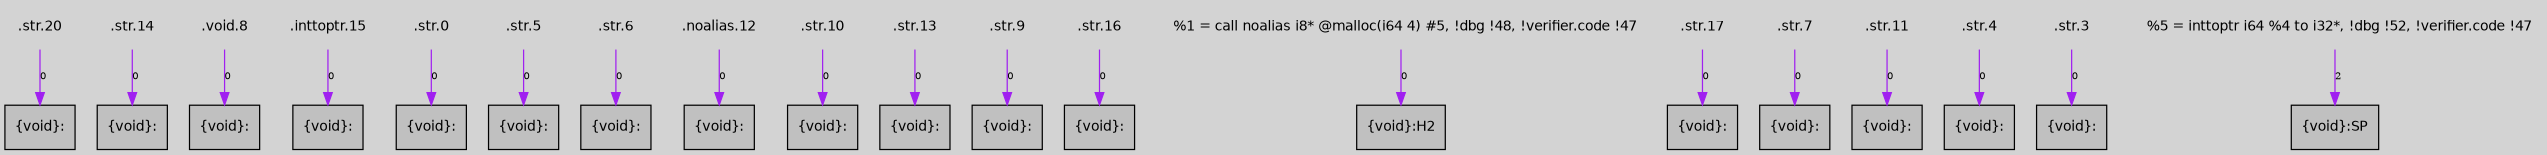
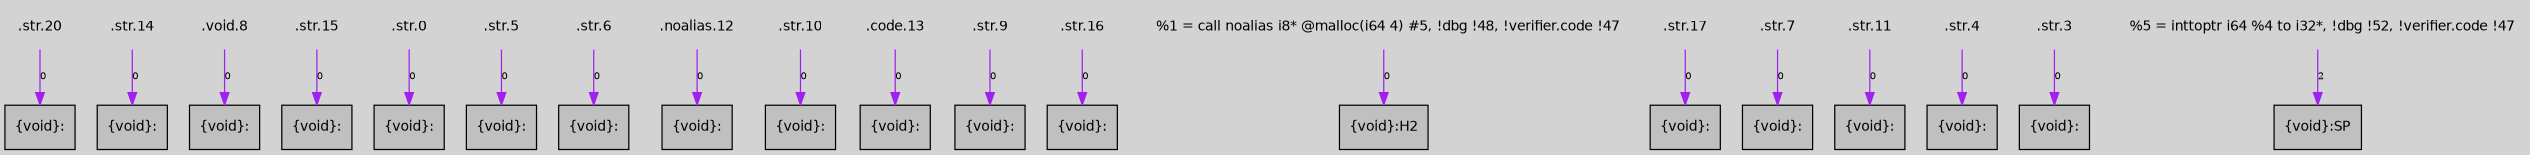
node ".inttoptr.15": label ".inttoptr.15" -> ".str.15"
node ".str.13": label ".str.13" -> ".code.13"
